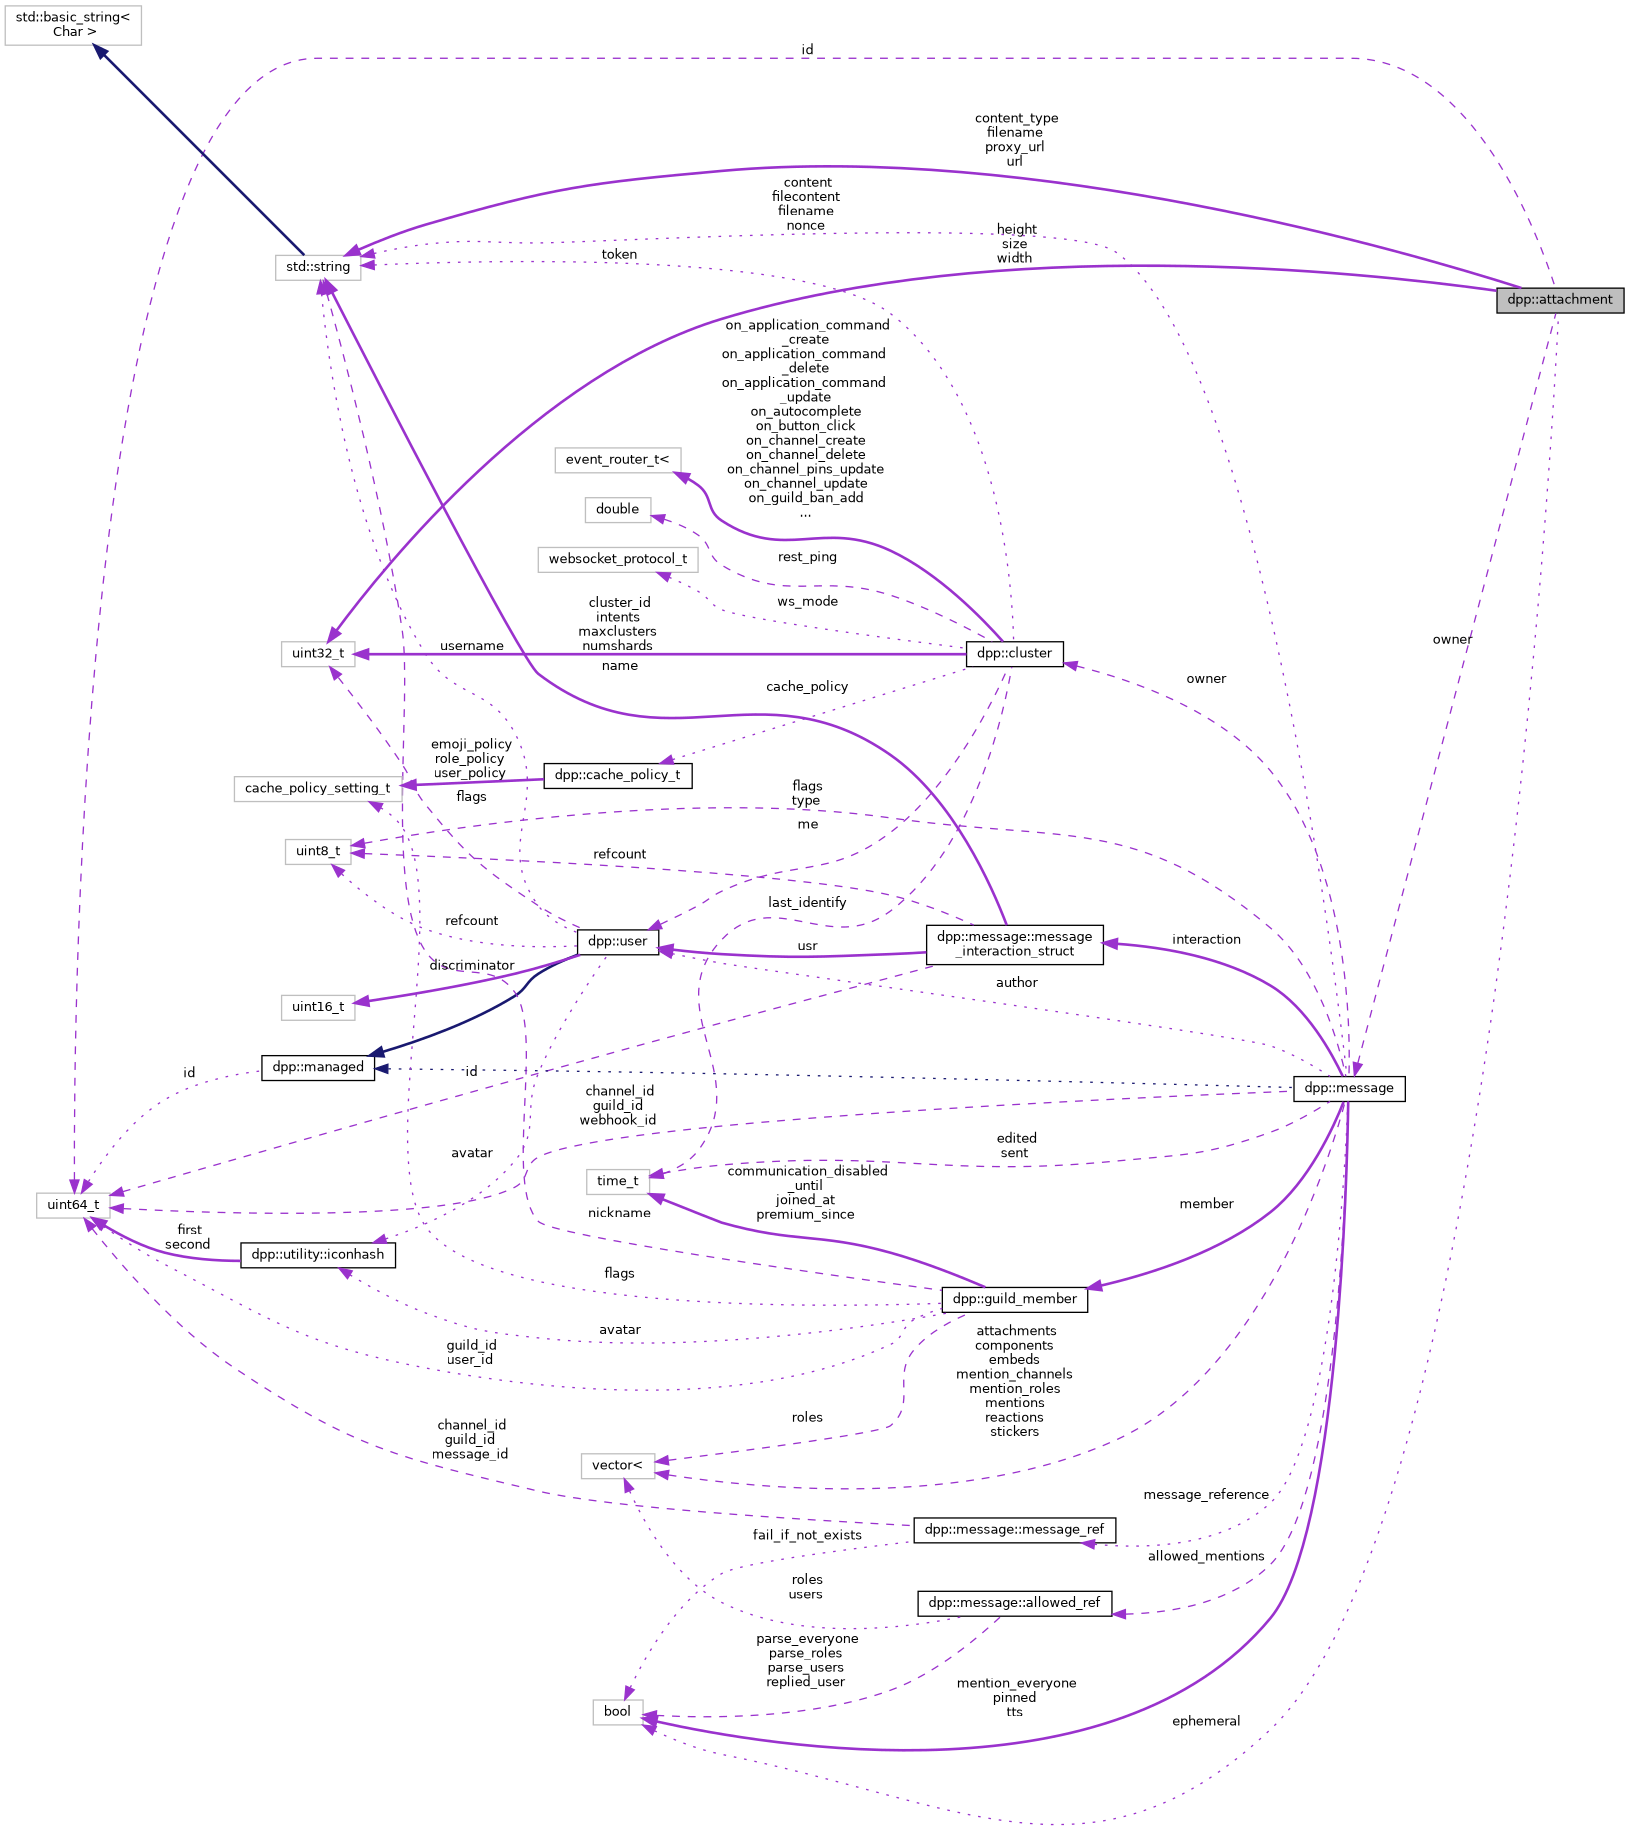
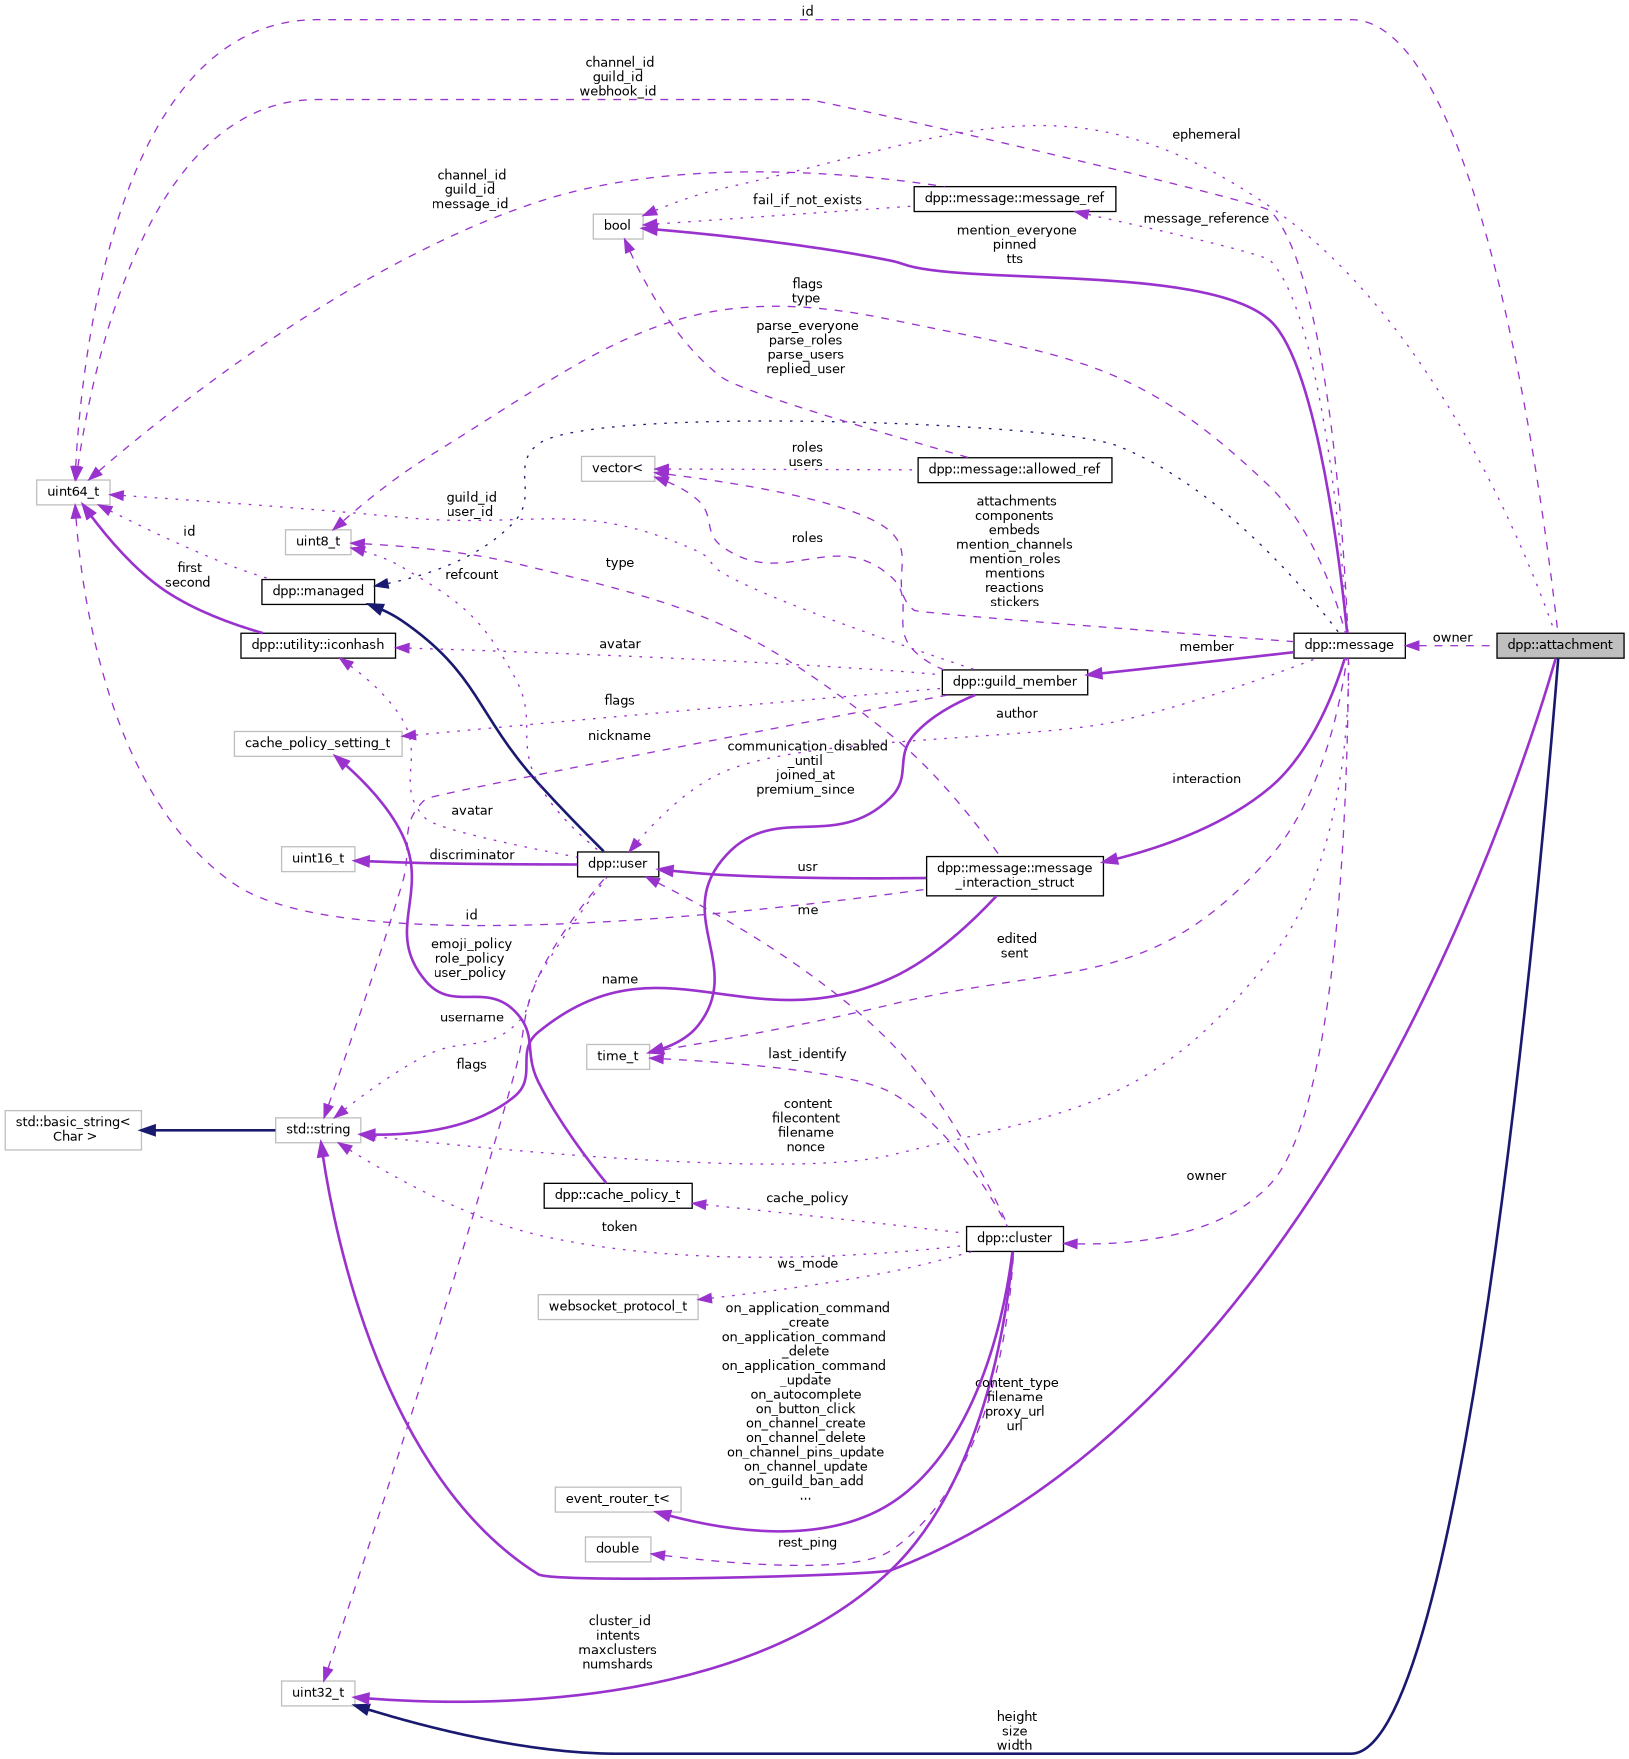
edge "dpp::attachment" -> "uint32_t": color darkorchid3 -> midnightblue
edge "dpp::message::message _interaction_struct" -> "uint8_t": label " refcount" -> " type"
edge "dpp::message" -> "dpp::message::allowed_ref": removed, label "allowed_mentions"
